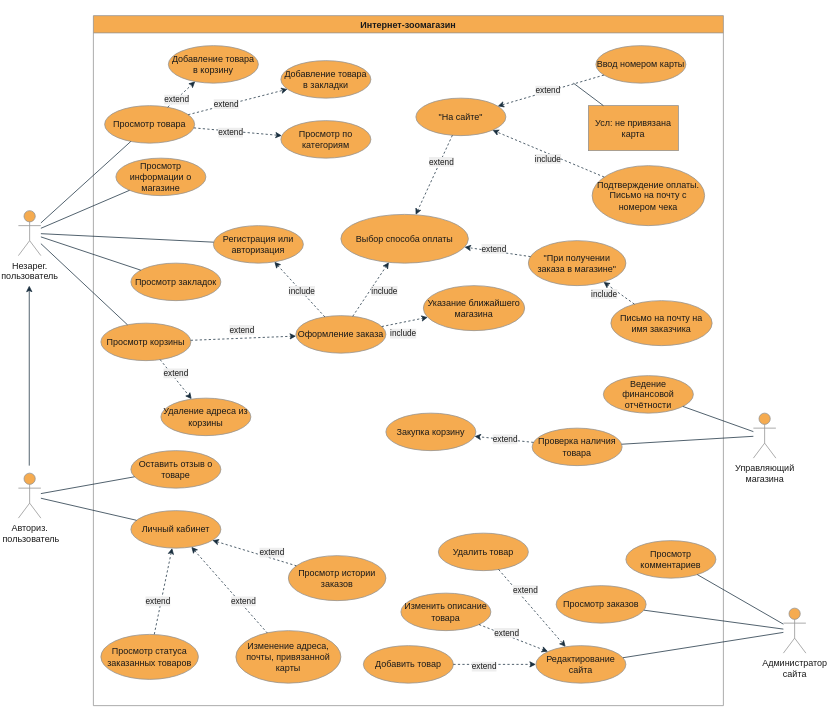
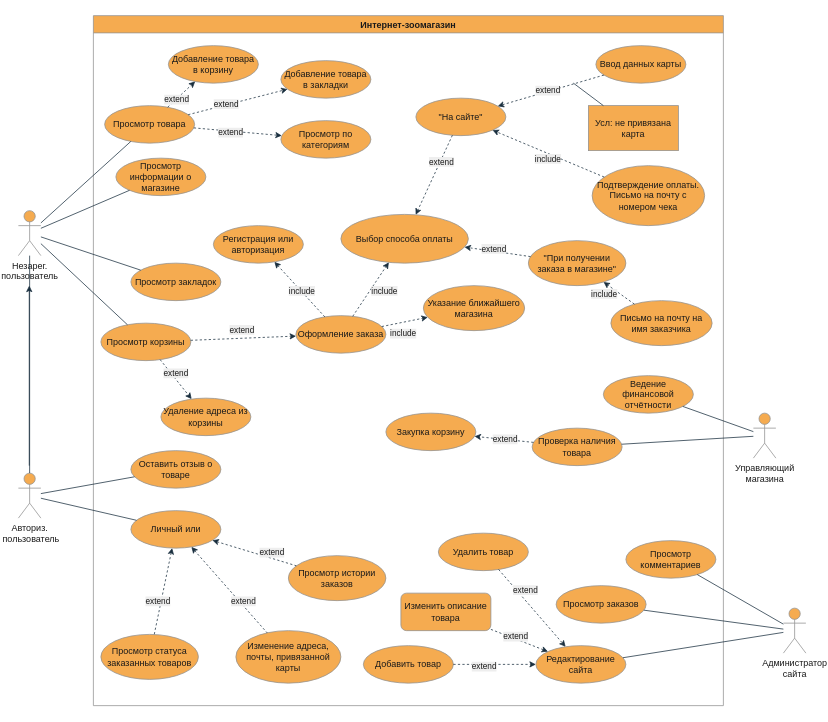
node "Ввод номером карты": label "Ввод номером карты" -> "Ввод данных карты"
edge "Незарег. пользователь" -- "Регистрация или авторизация": now "Незарег. пользователь" -- "Авториз. пользователь"
node "Личный кабинет": label "Личный кабинет" -> "Личный или"
node "Изменить описание товара": shape ellipse -> rounded rectangle
